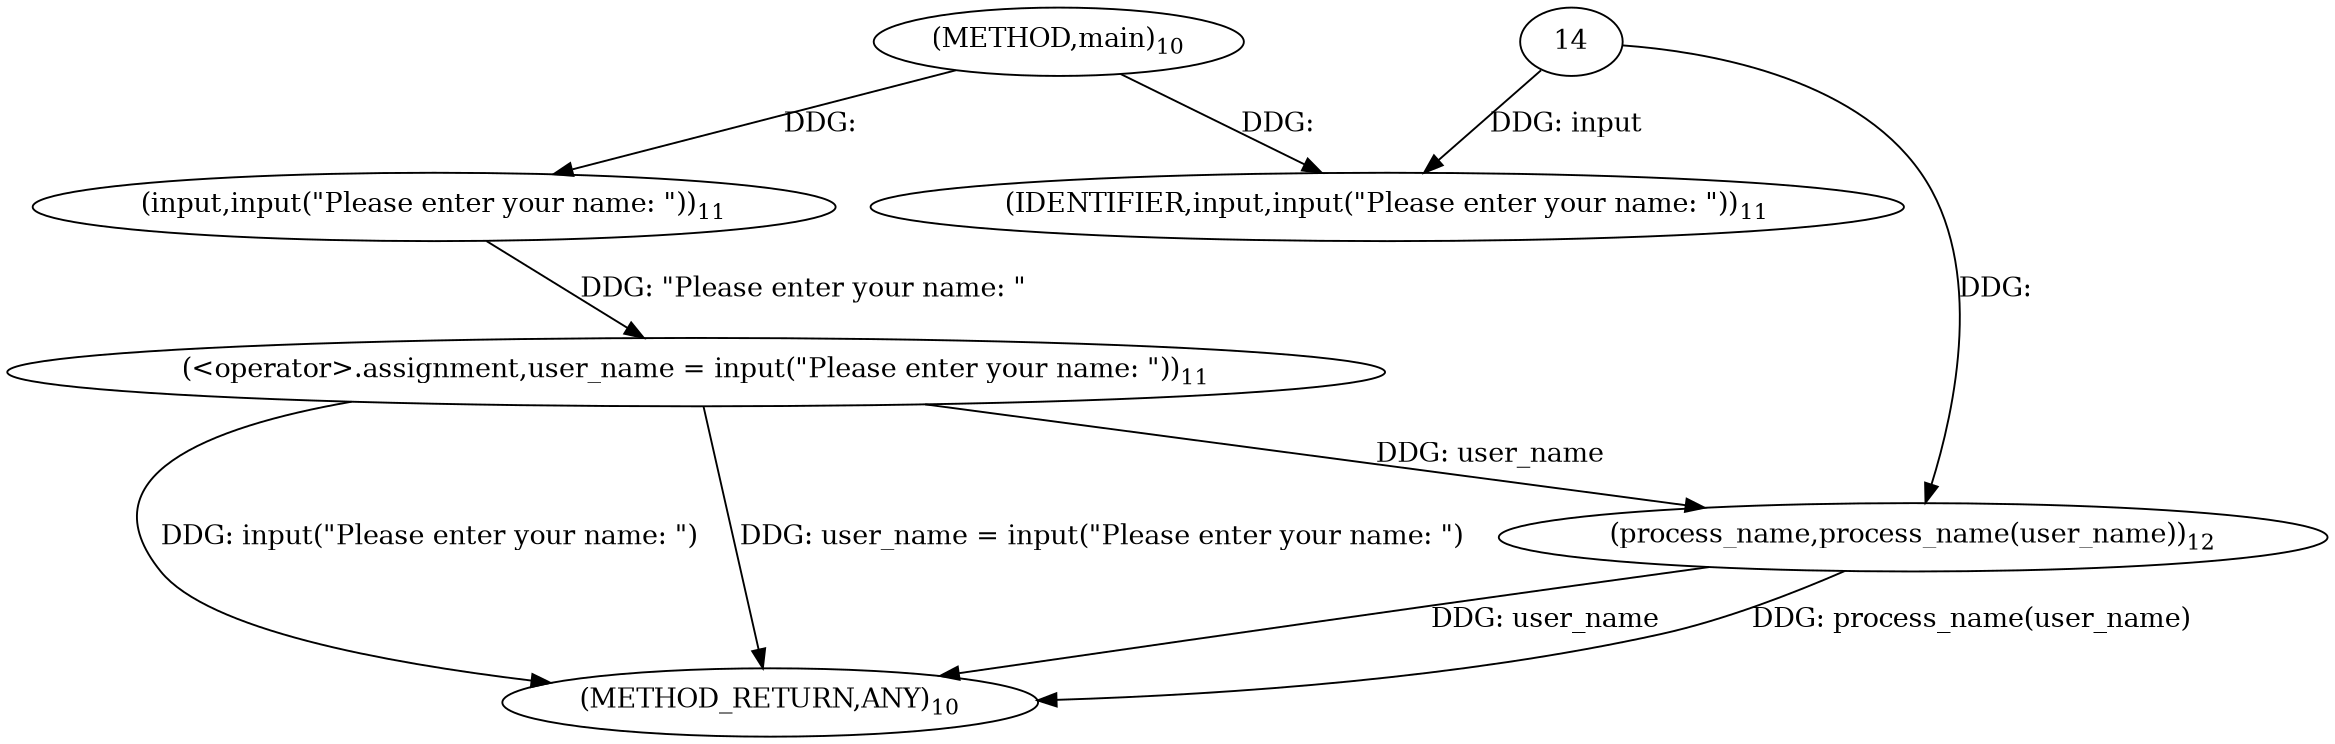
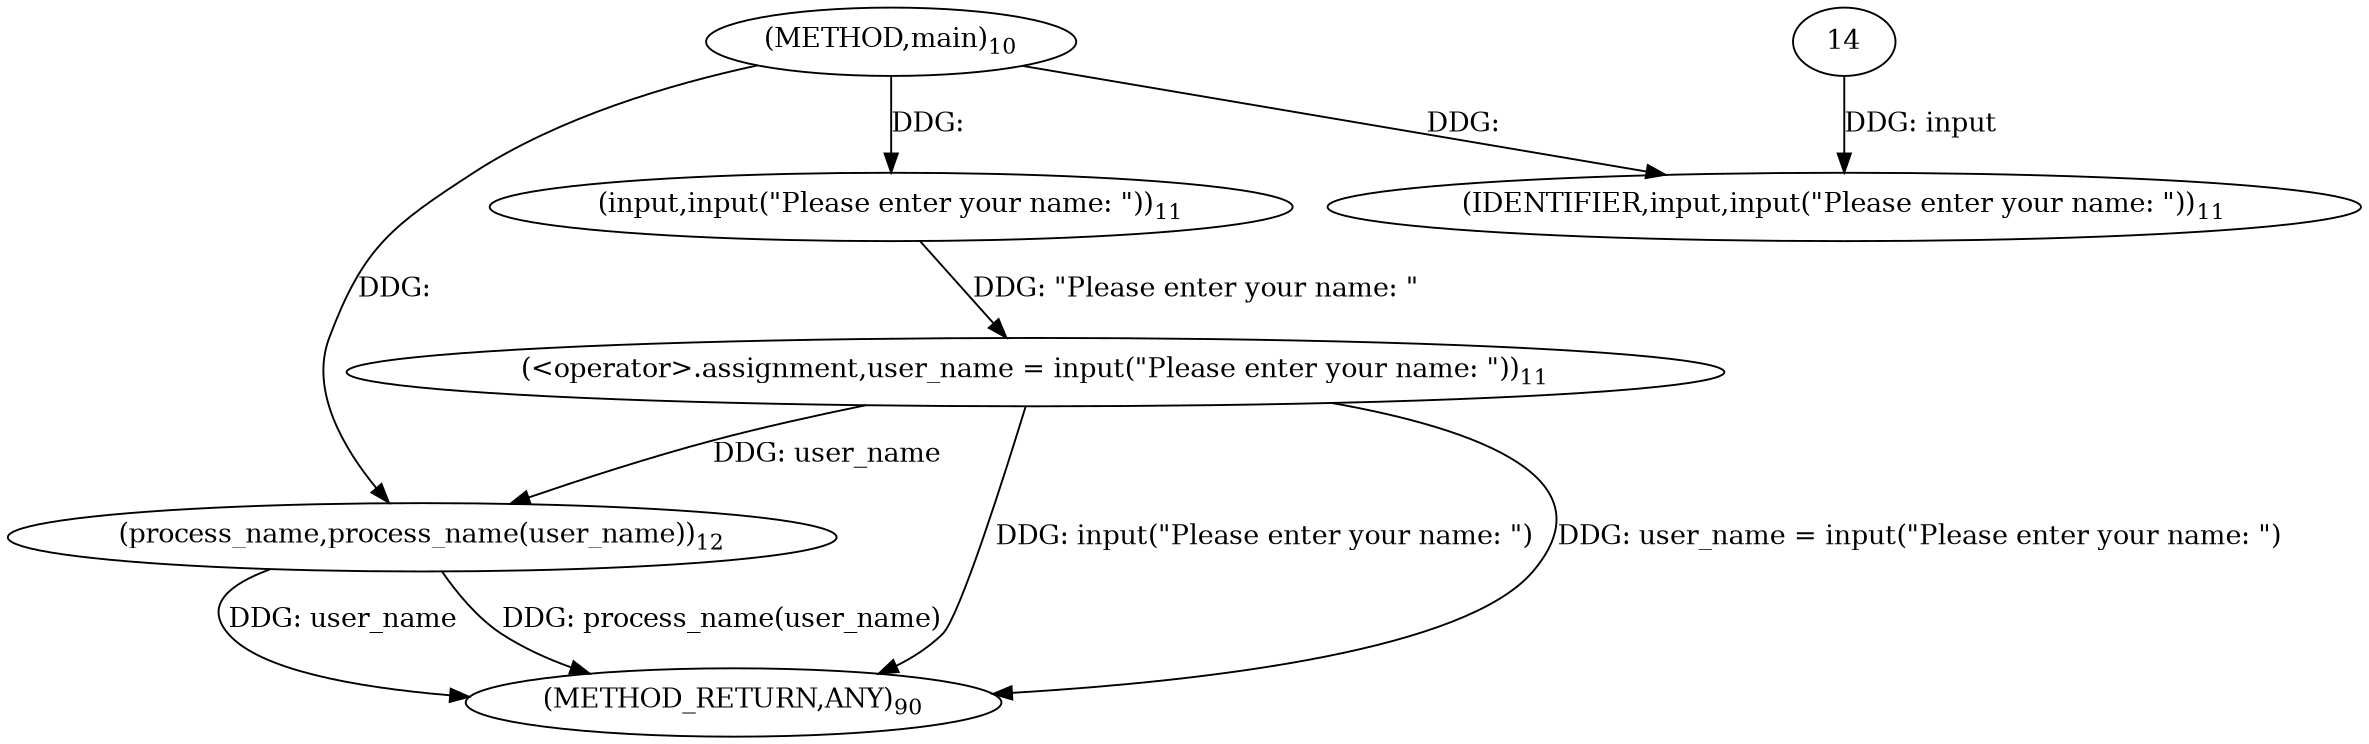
edge "14" -> "(process_name,process_name(user_name))": now "(METHOD,main)" -> "(process_name,process_name(user_name))"
node "(METHOD_RETURN,ANY)": text "10" -> "90"
